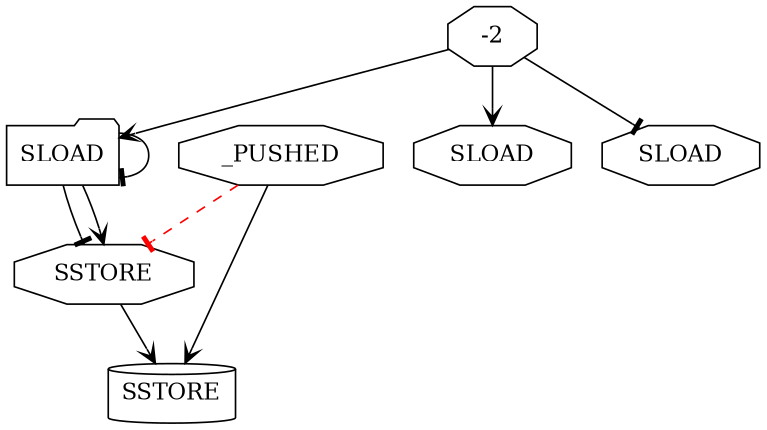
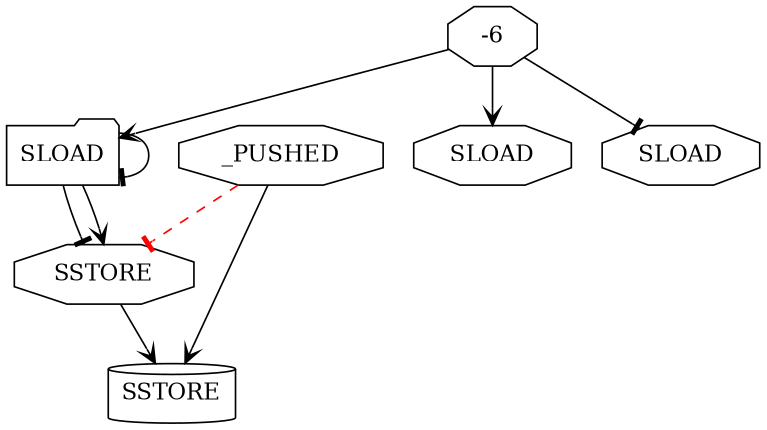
node "-2": label "-2" -> "-6"
